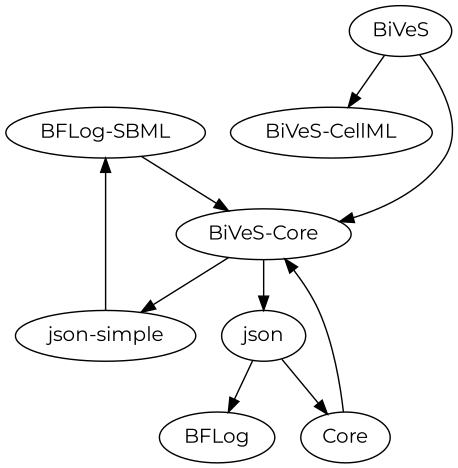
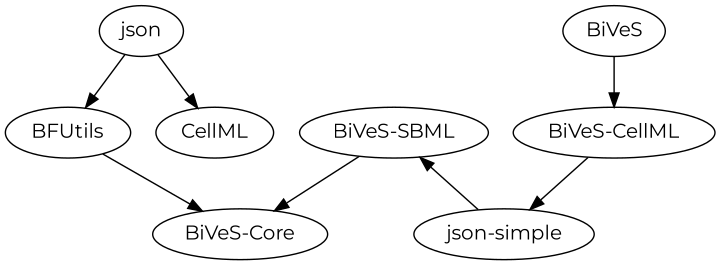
node "BFLog-SBML": label "BFLog-SBML" -> "BiVeS-SBML"
edge "BiVeS" -> "BiVeS-Core": removed
edge "BiVeS-Core" -> "json": removed
edge "BiVeS-Core" -> "json-simple": now "BiVeS-CellML" -> "json-simple"
node "BFLog": label "BFLog" -> "CellML"
node "Core": label "Core" -> "BFUtils"
